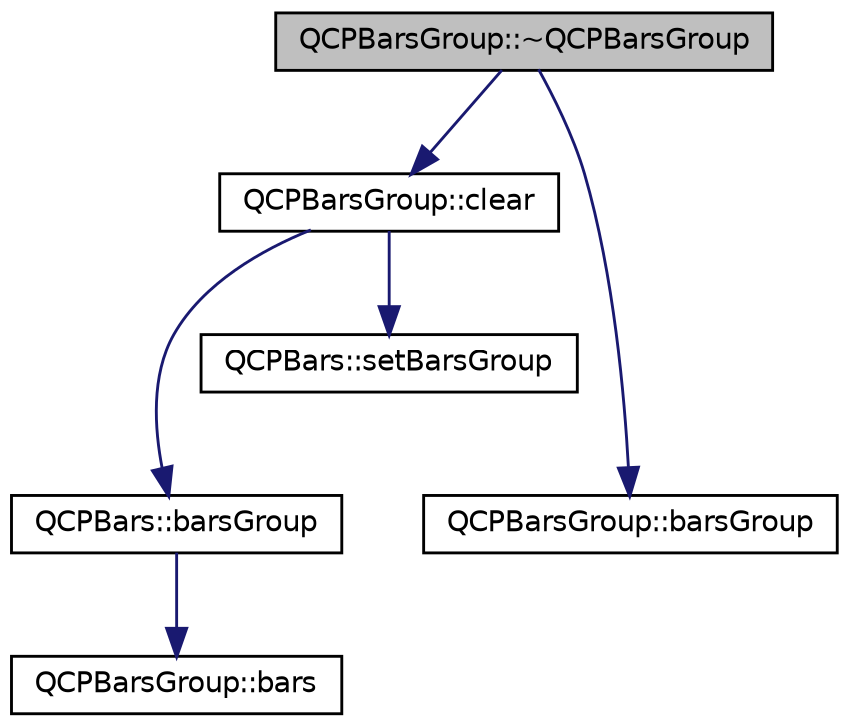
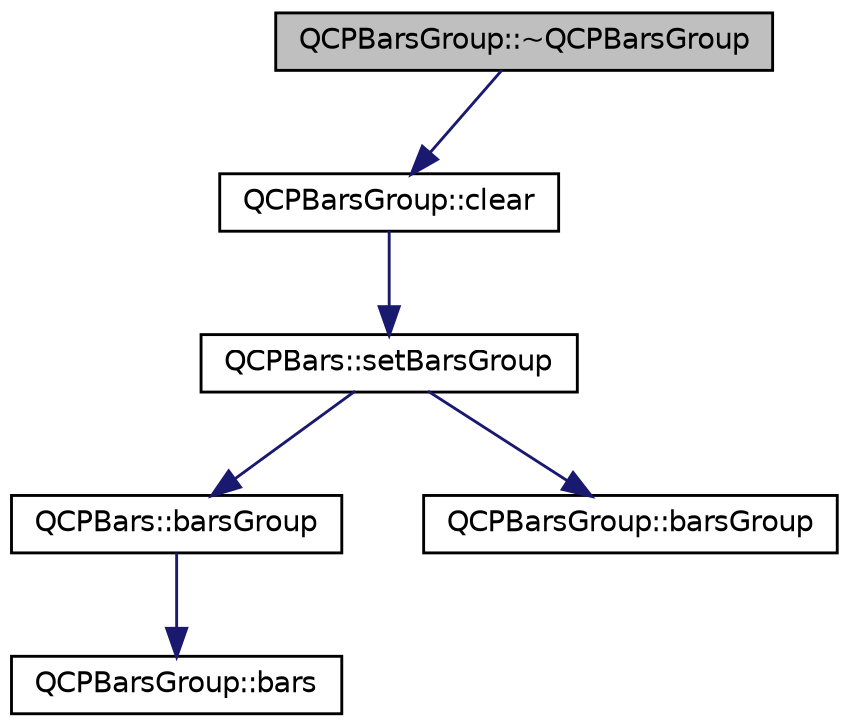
edge "QCPBarsGroup::~QCPBarsGroup" -> "QCPBarsGroup::barsGroup": now "QCPBars::setBarsGroup" -> "QCPBarsGroup::barsGroup"
edge "QCPBarsGroup::clear" -> "QCPBars::barsGroup": now "QCPBars::setBarsGroup" -> "QCPBars::barsGroup"
